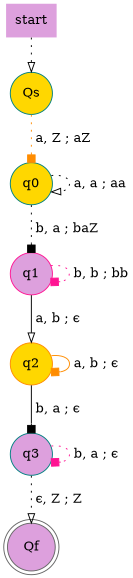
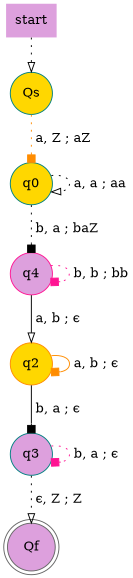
node "q1": label "q1" -> "q4"
